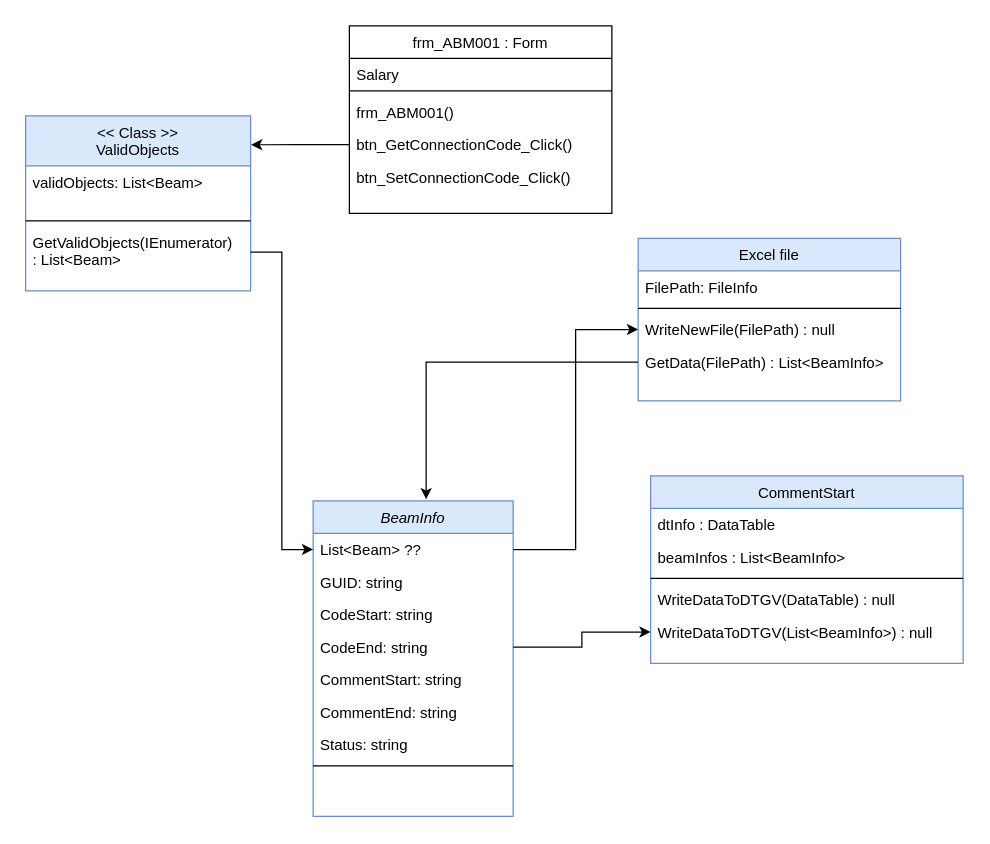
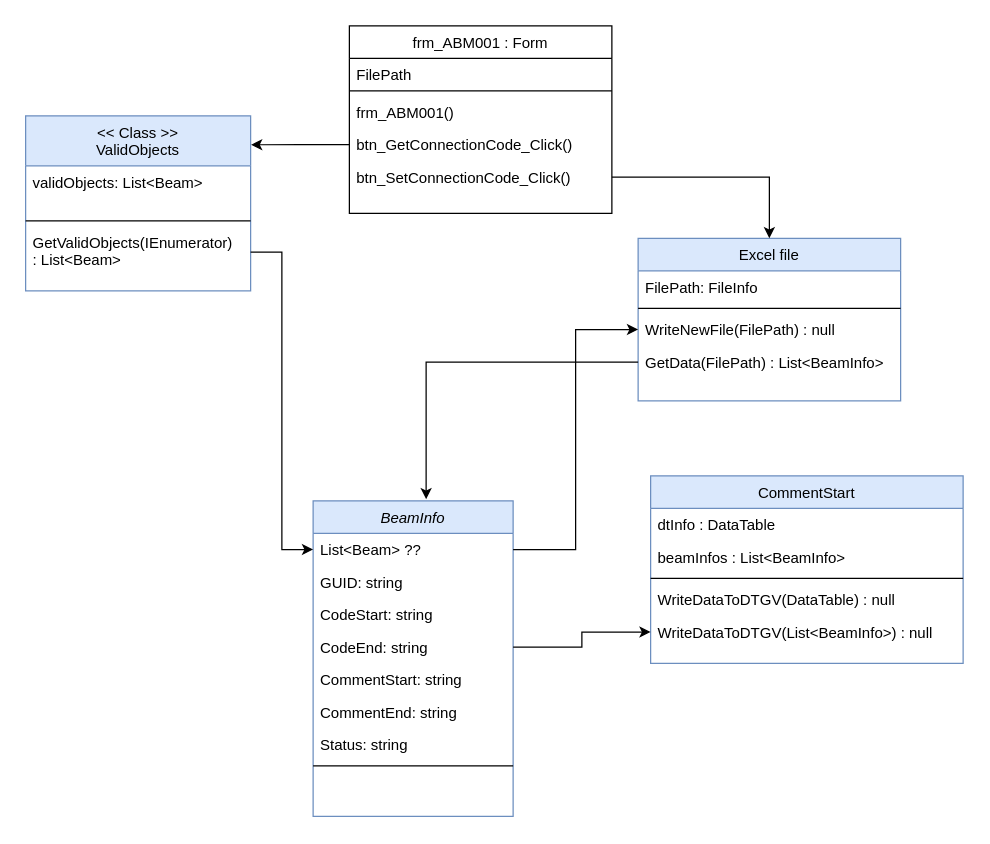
node "Salary": label "Salary" -> "FilePath"
edge "btn_SetConnectionCode_Click()" -> "Excel file": added
